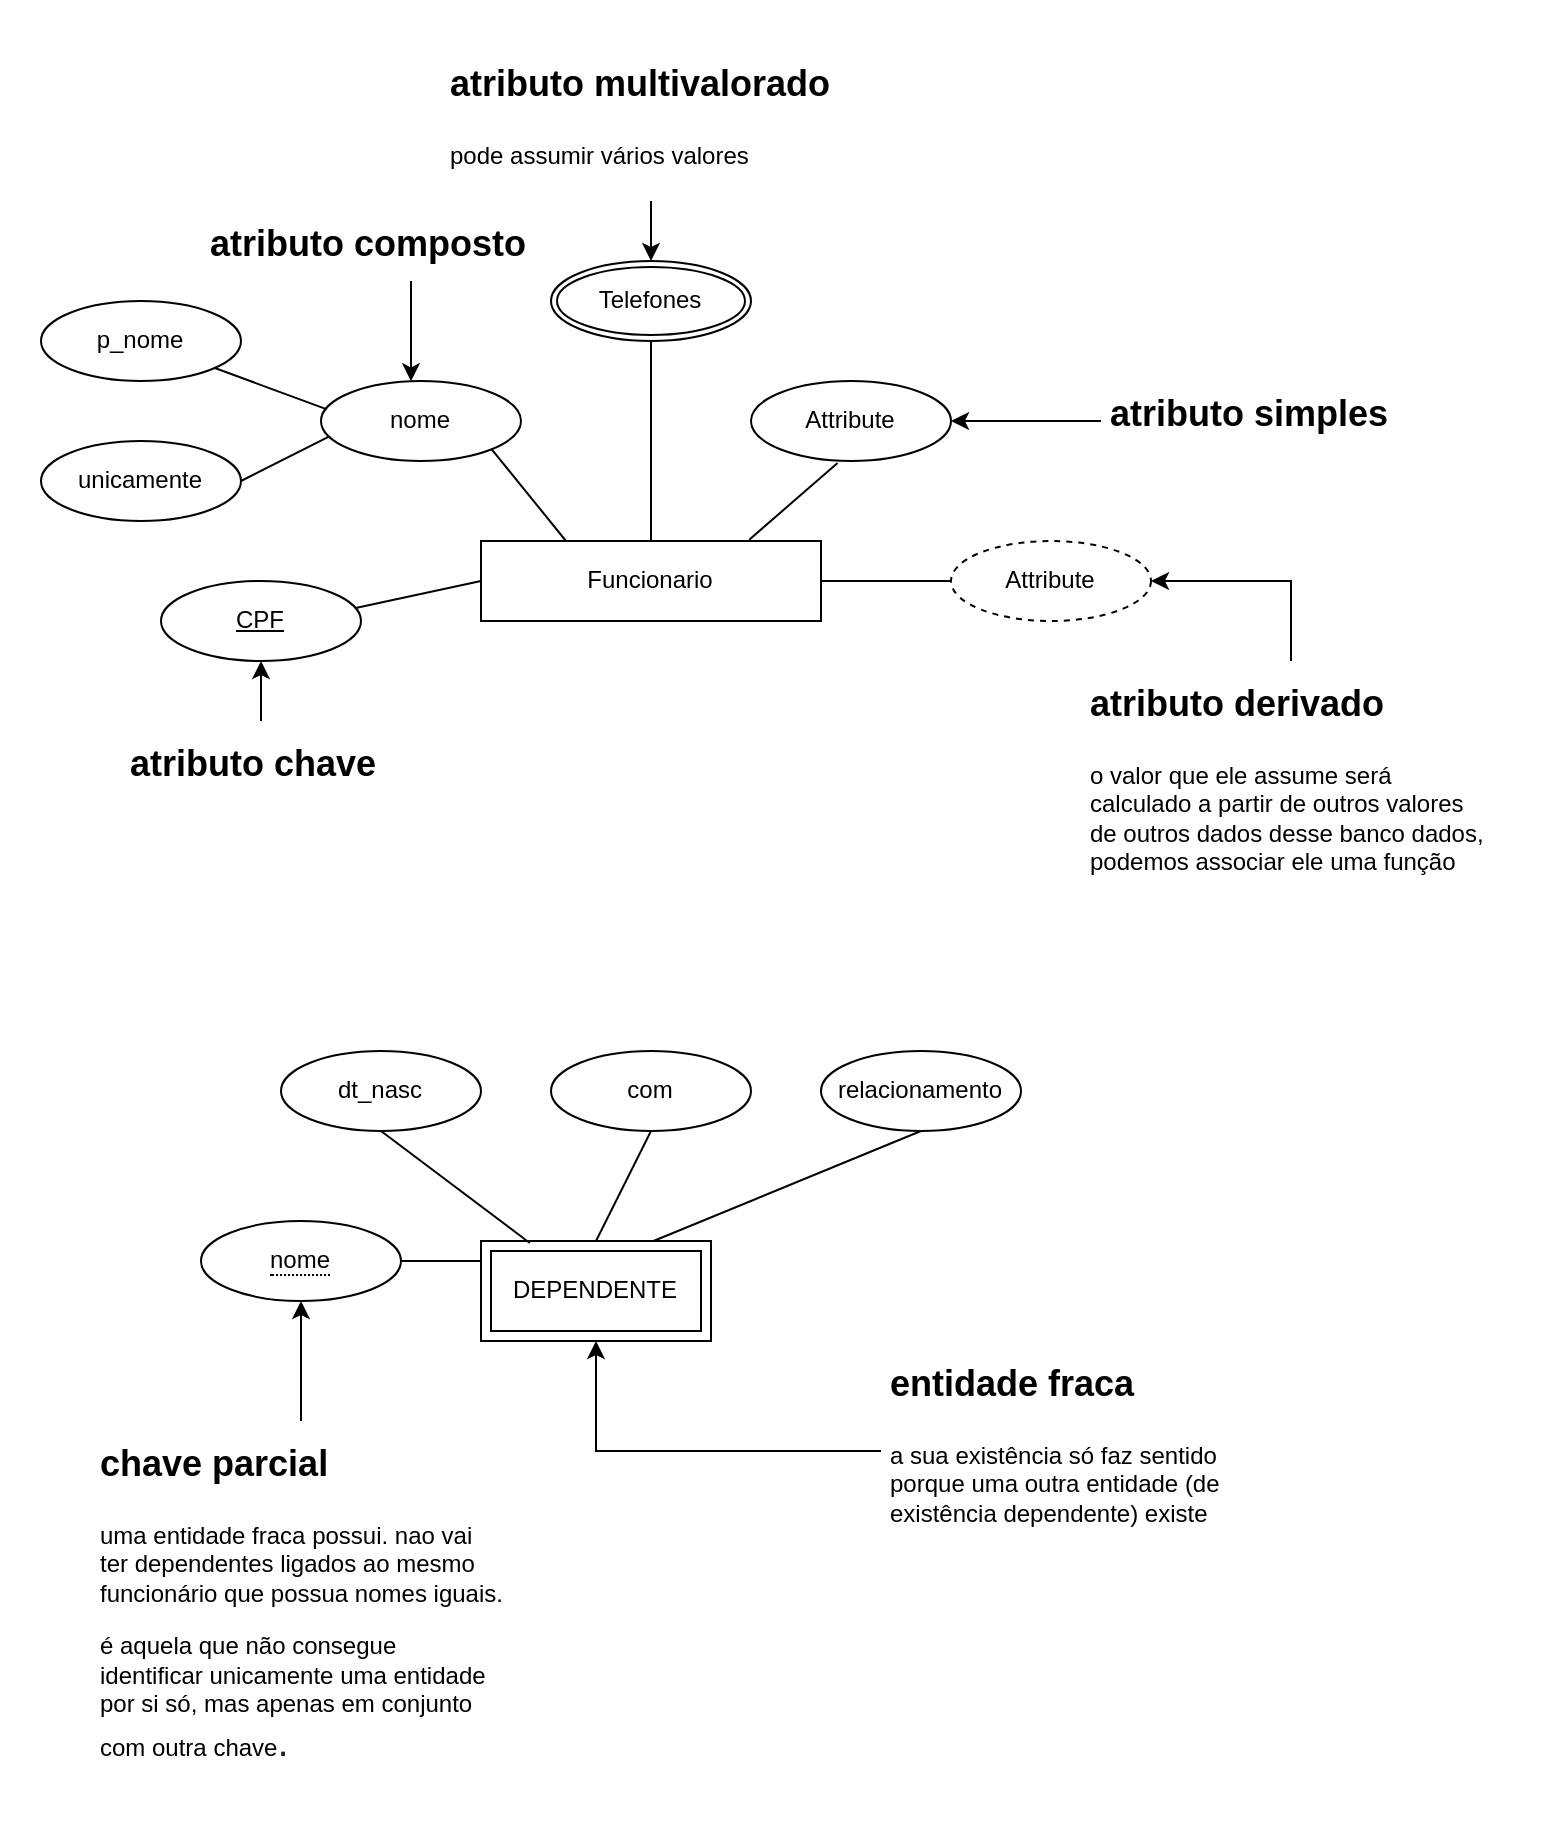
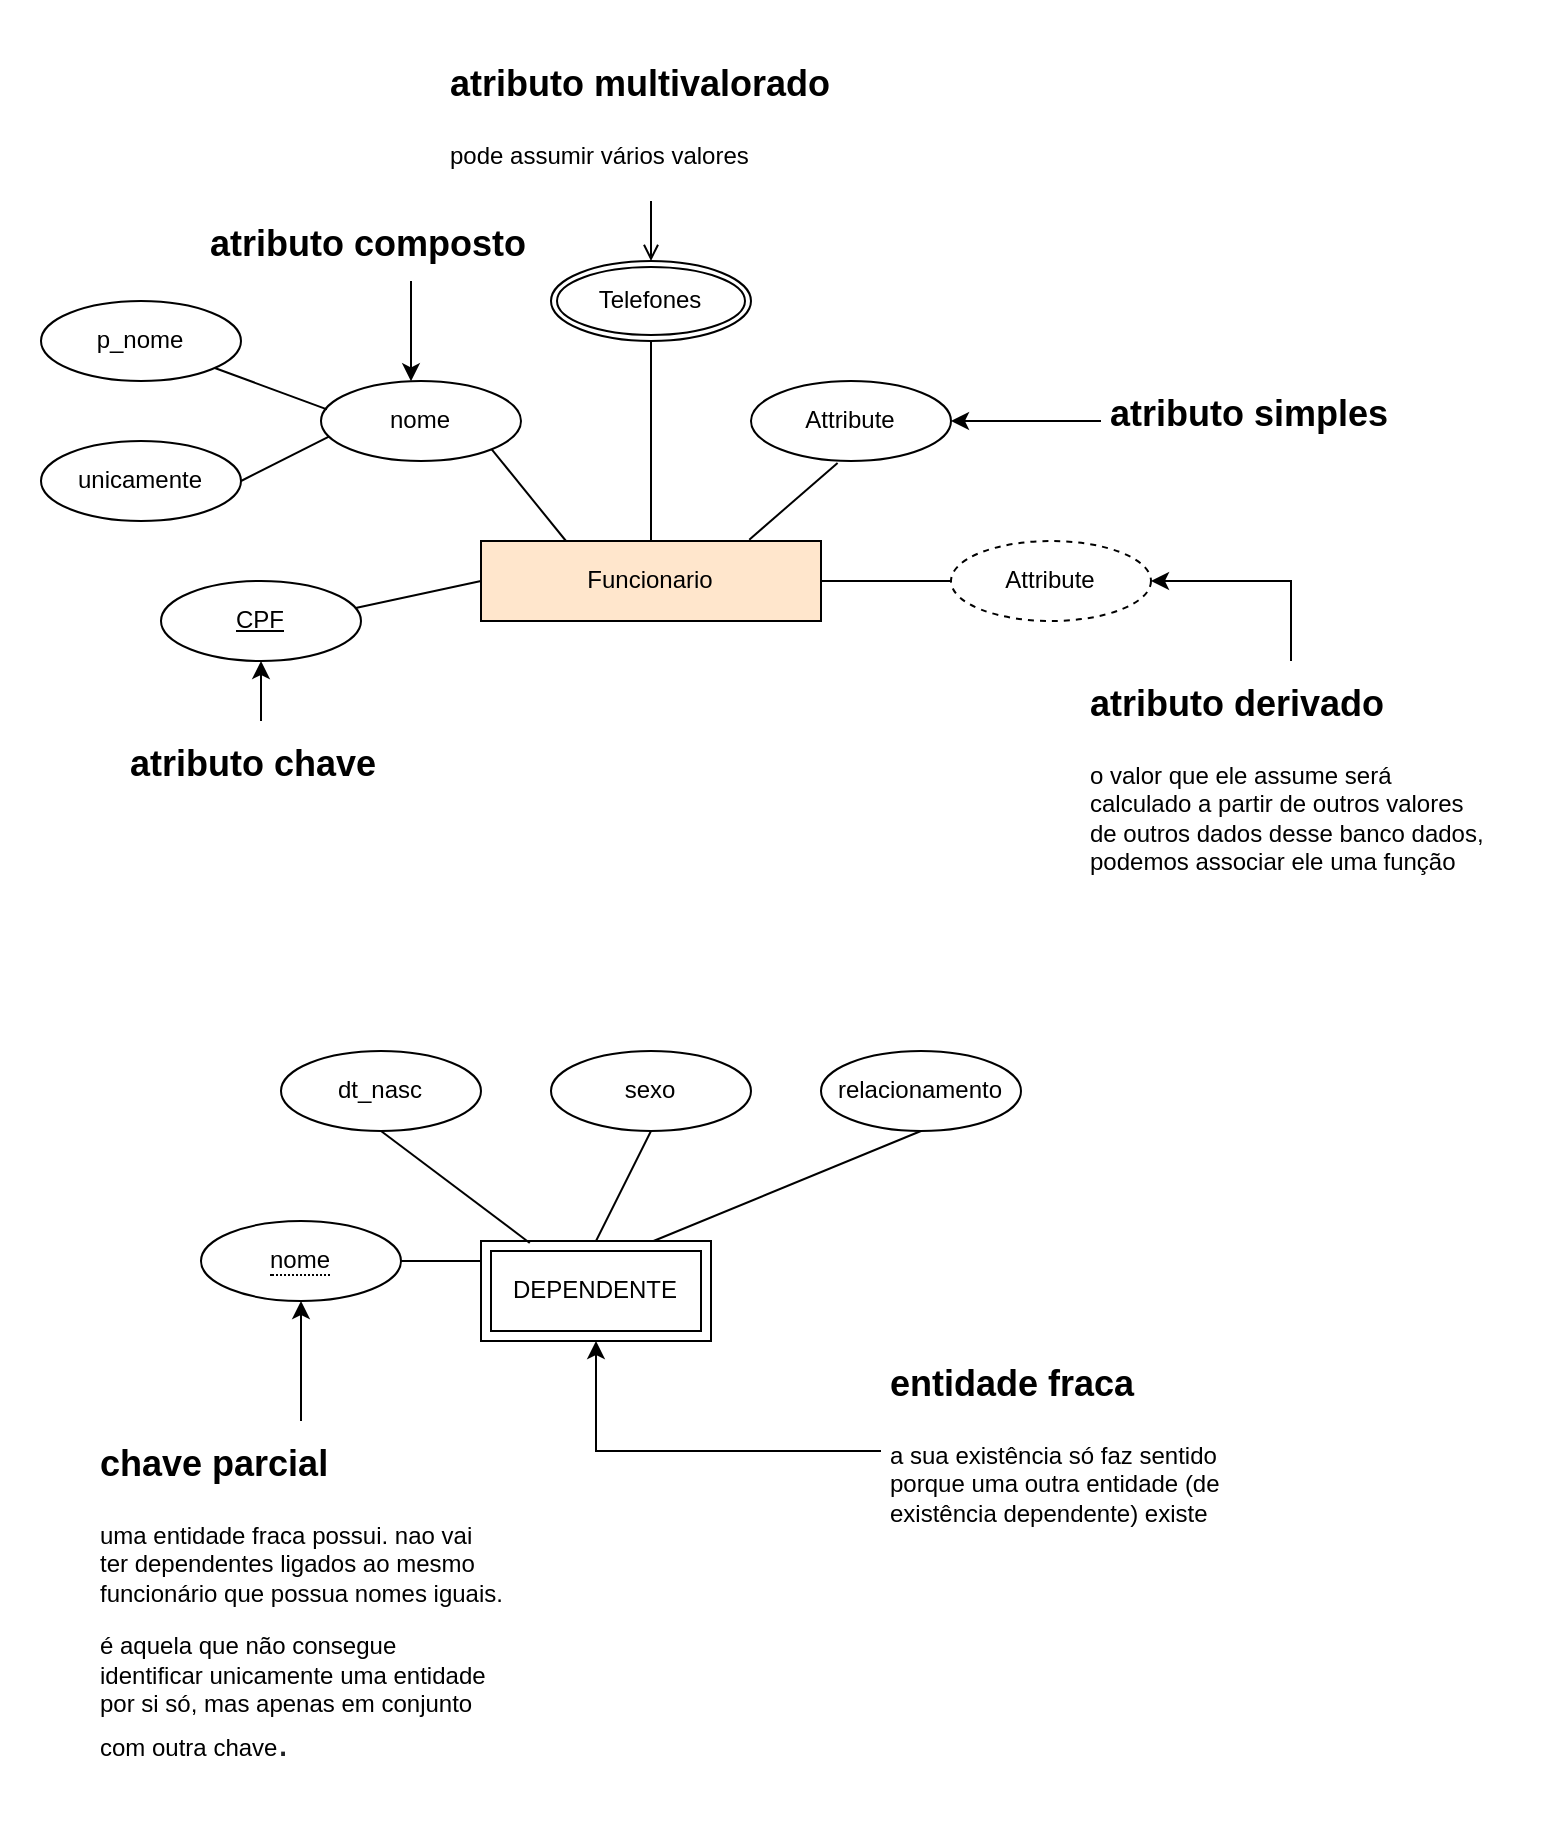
edge "atributo multivaloradopode assumir vários valores" -> "Telefones": arrowhead classic -> open
node "Funcionario": fillcolor #ffffff -> #ffe6cc
node "com": label "com" -> "sexo"
